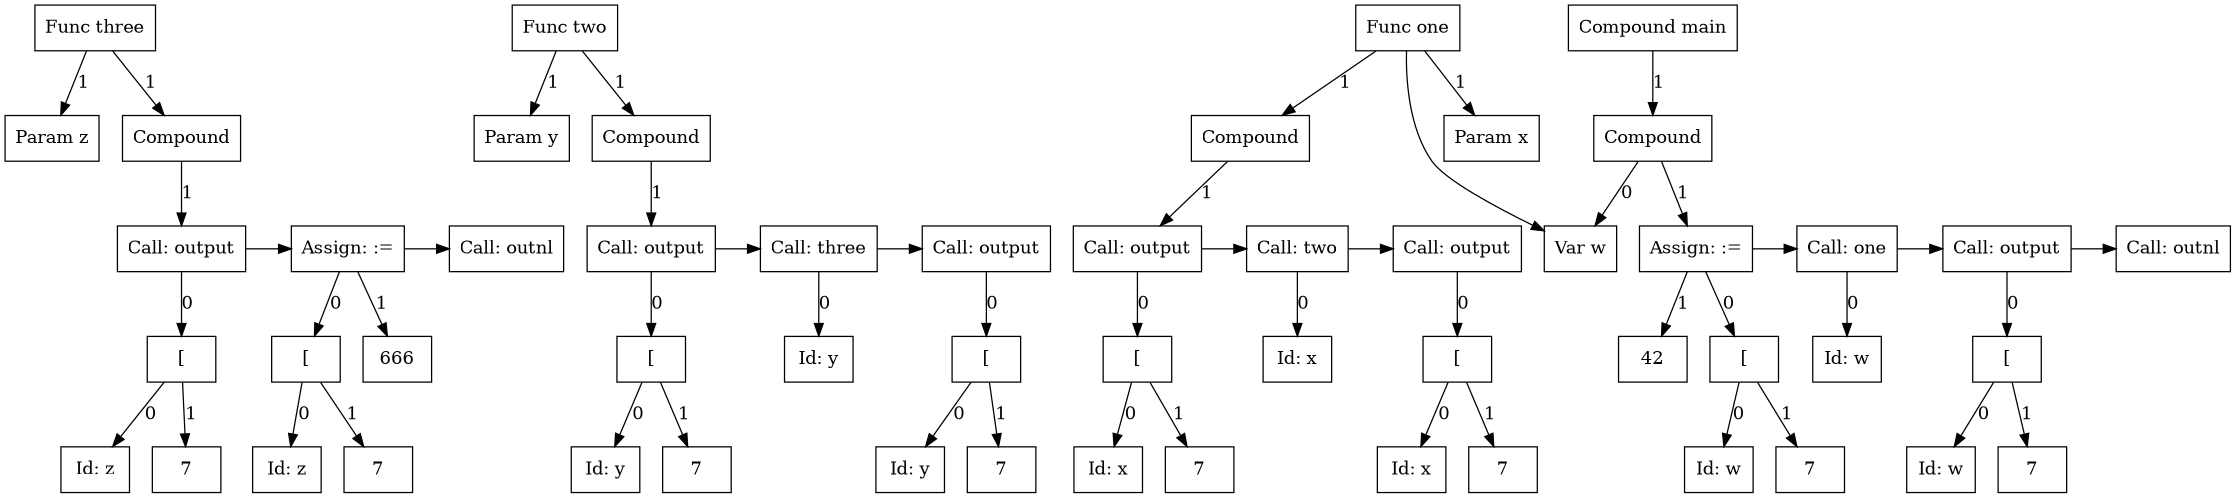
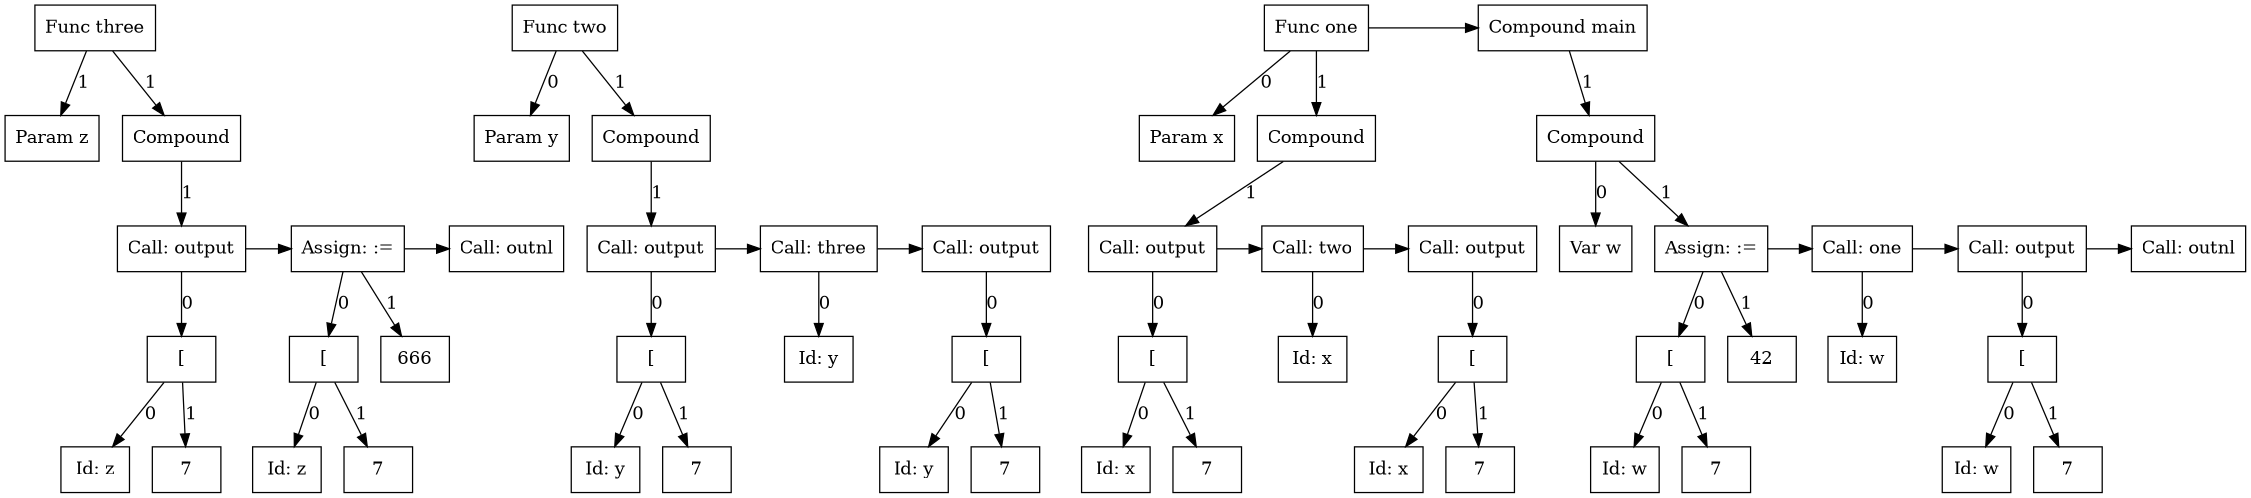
edge "Func two" -> "Param y": label "1" -> "0"
edge "Func one" -> "Param x": label "1" -> "0"
edge "Func one" -> "Var w": now "Func one" -> "Compound main"
